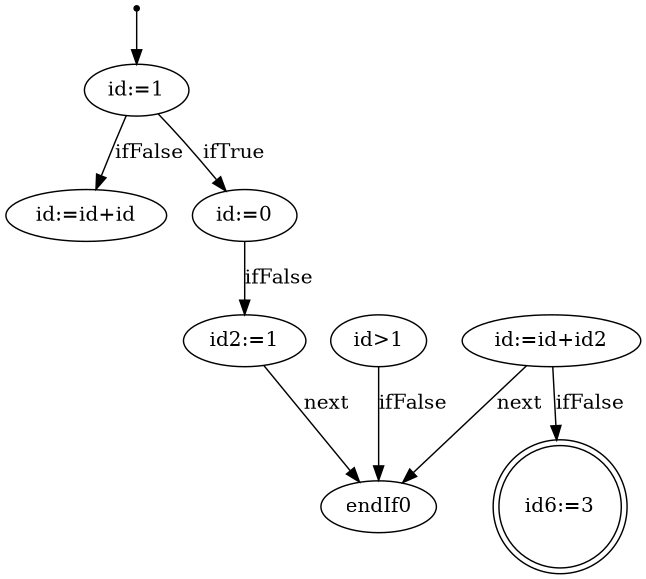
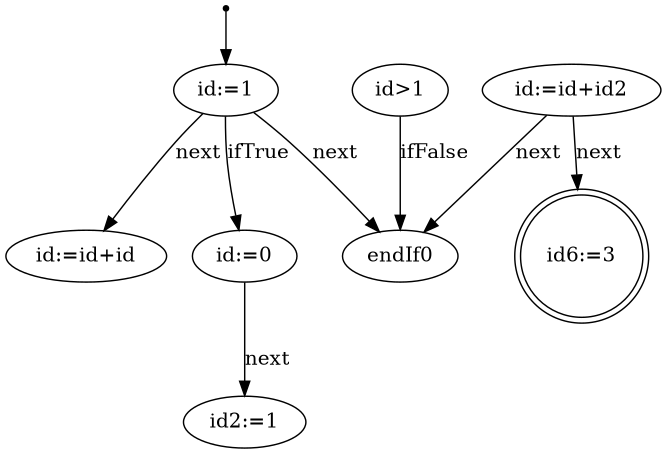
edge "id:=1" -> "id:=id+id": label "ifFalse" -> "next"
edge "id:=0" -> "id2:=1": label "ifFalse" -> "next"
edge "id:=id+id2" -> "id6:=3": label "ifFalse" -> "next"
edge "id2:=1" -> "endIf0": now "id:=1" -> "endIf0"
